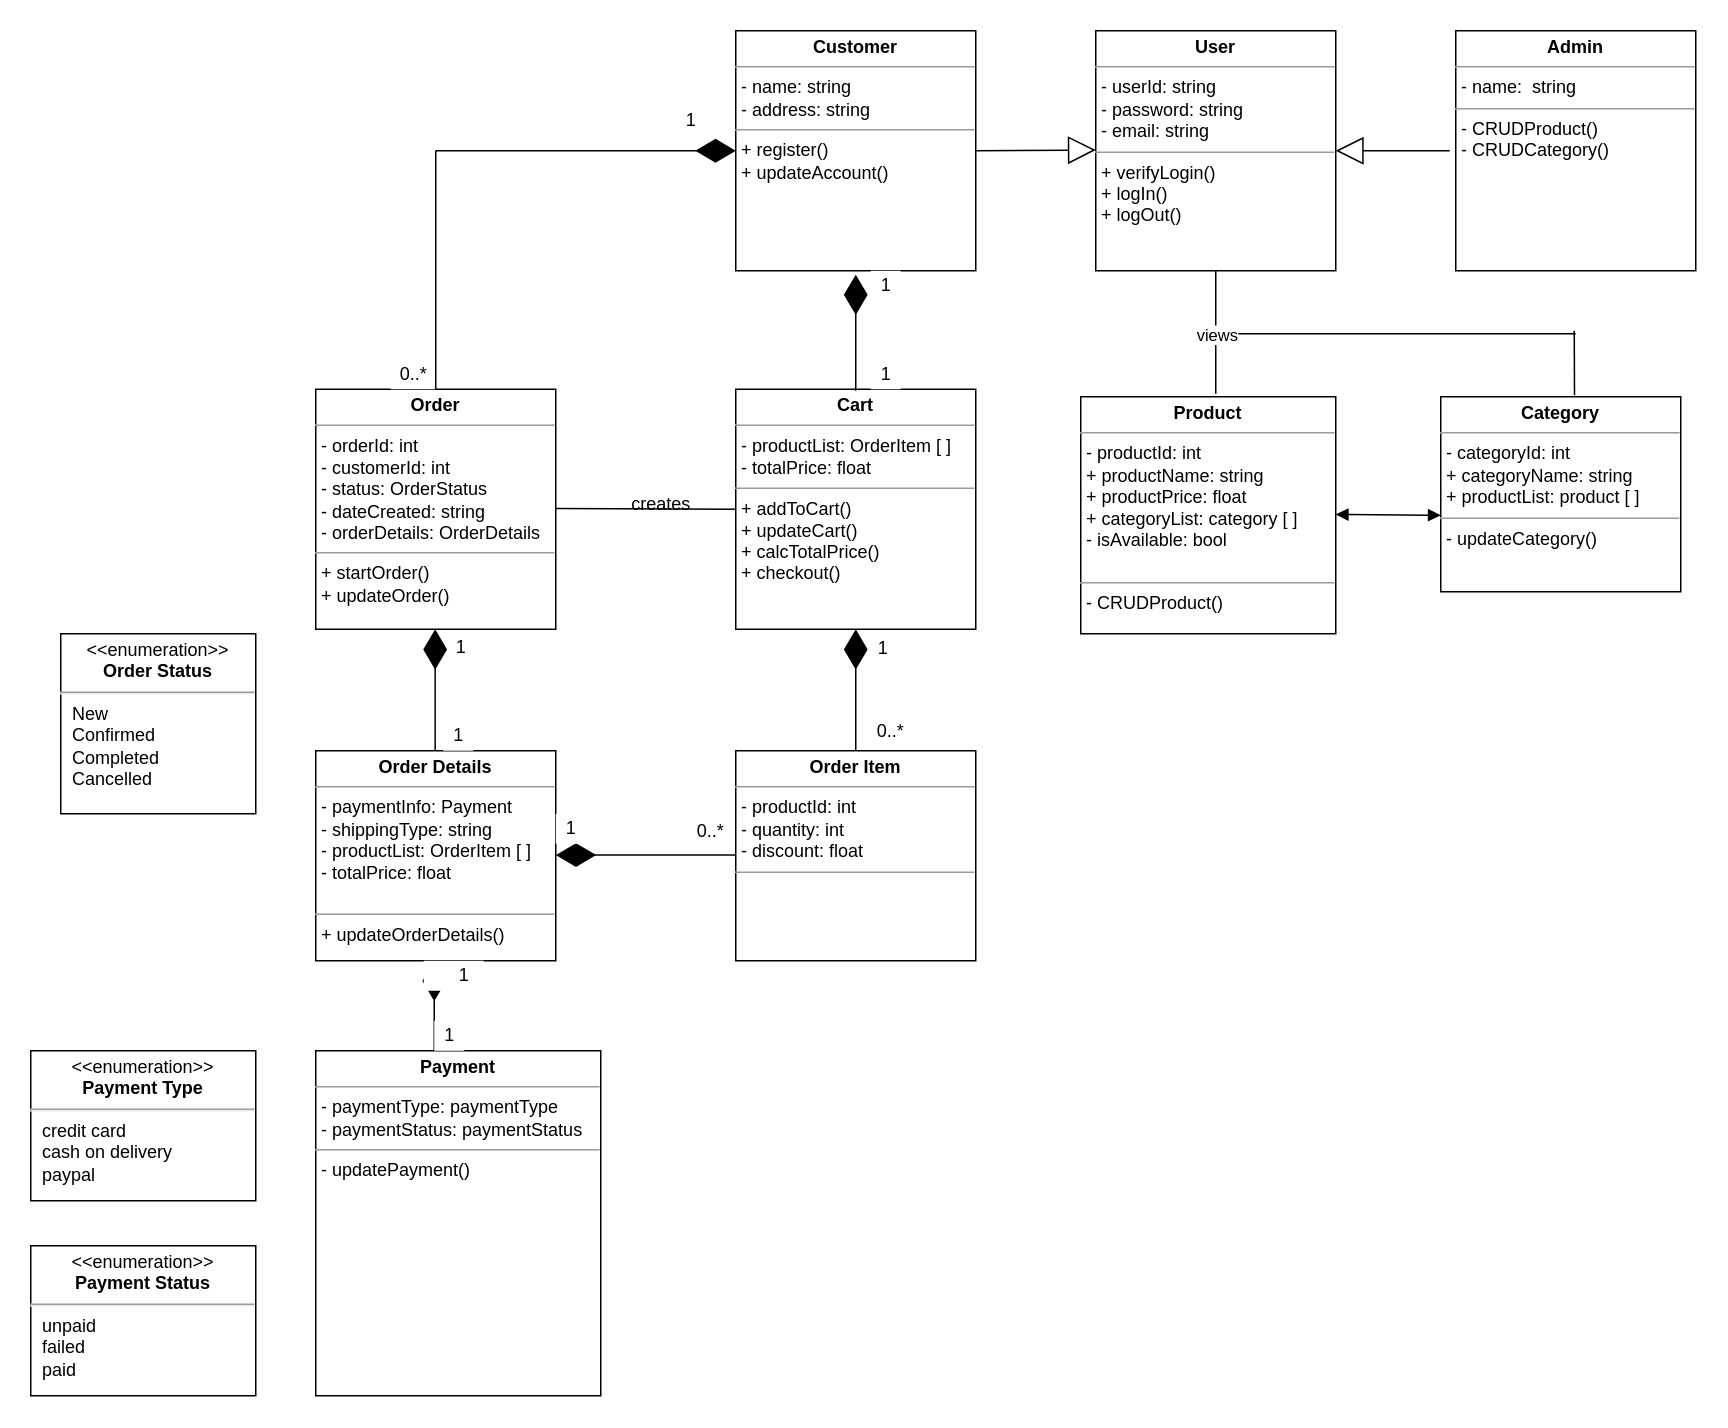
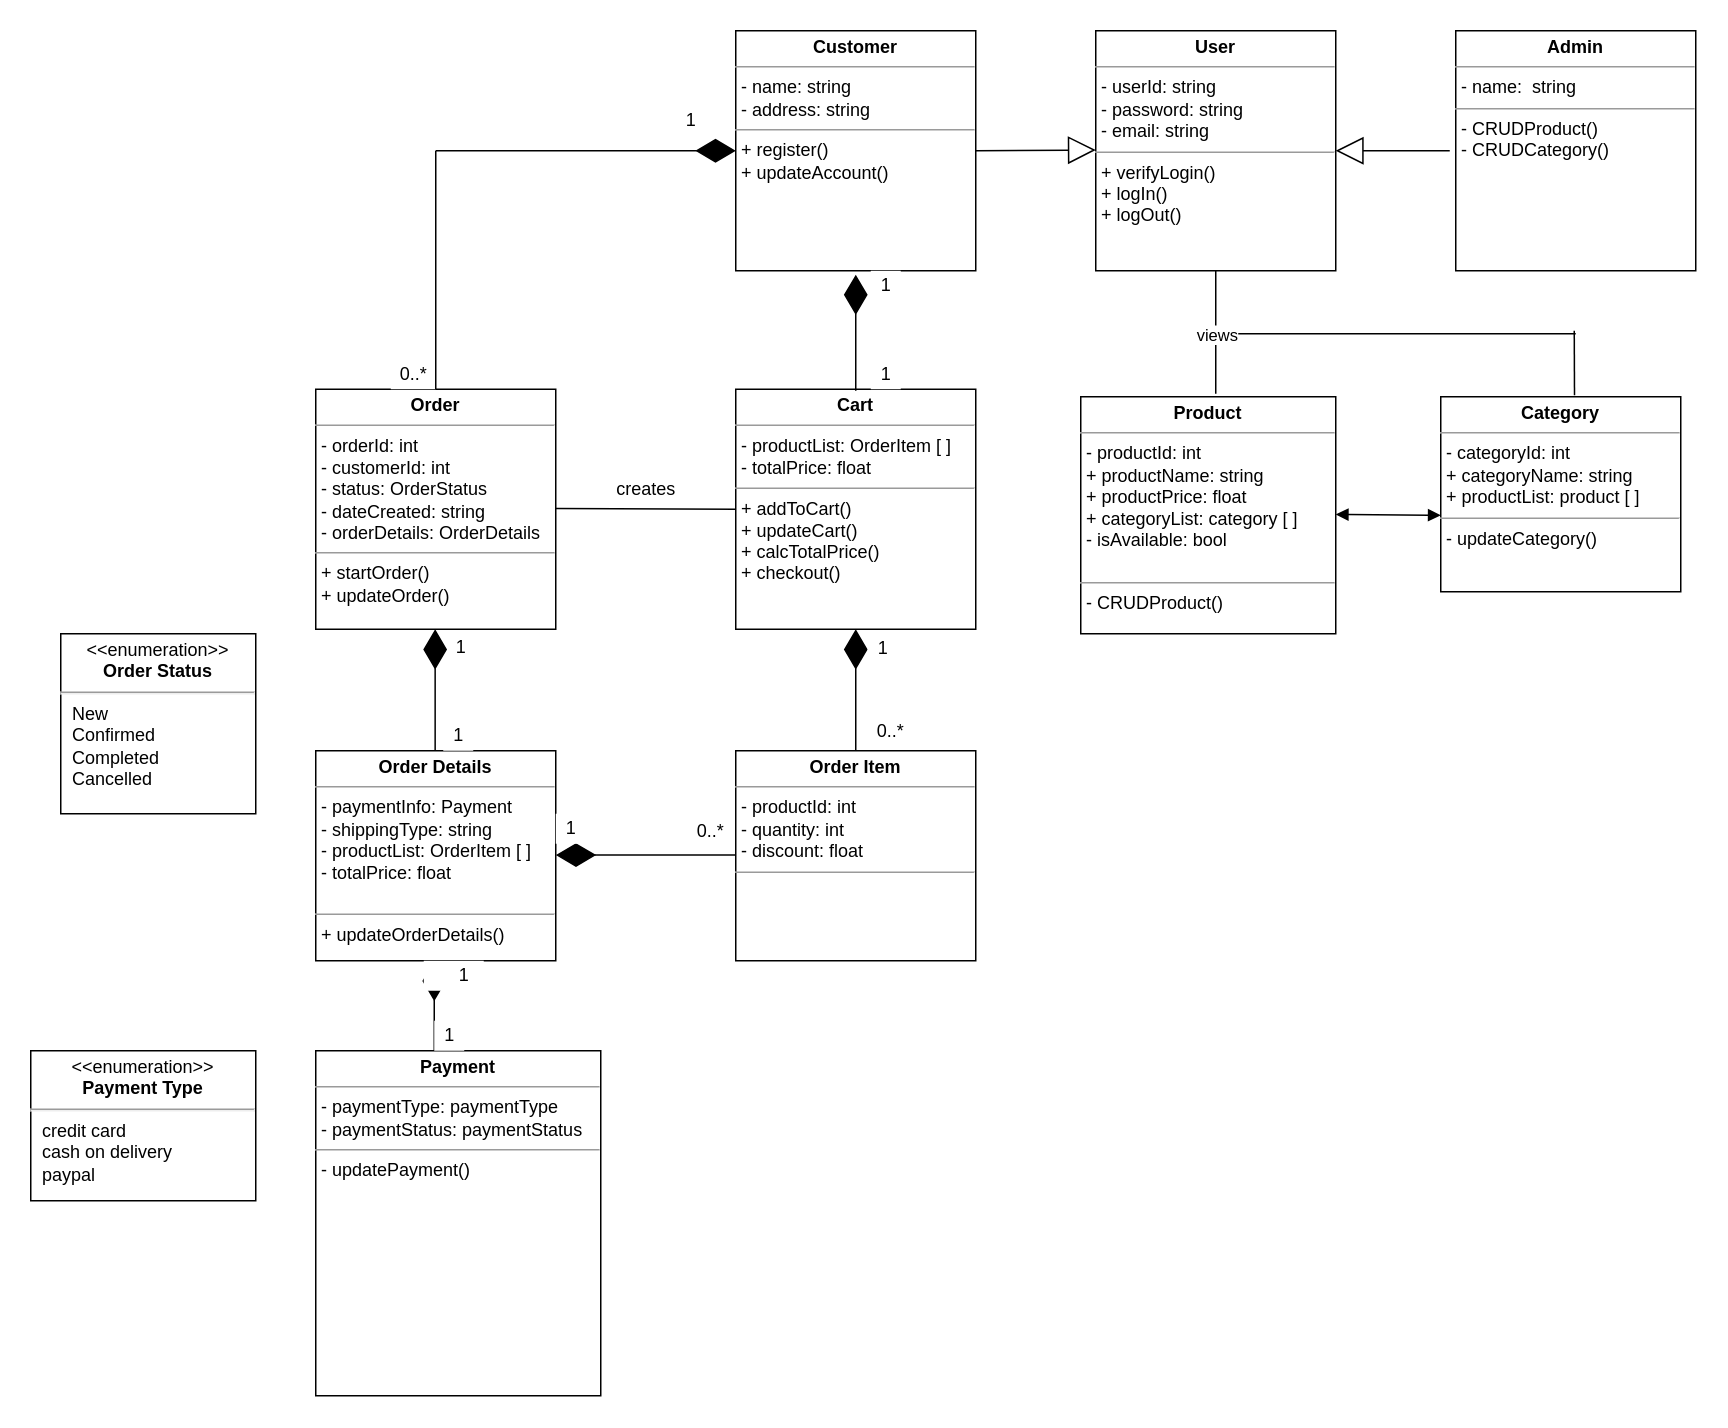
node "creates": moved (661, 505) -> (646, 490)
node "<<enumeration>> Payment Status unpaid failed paid": removed
